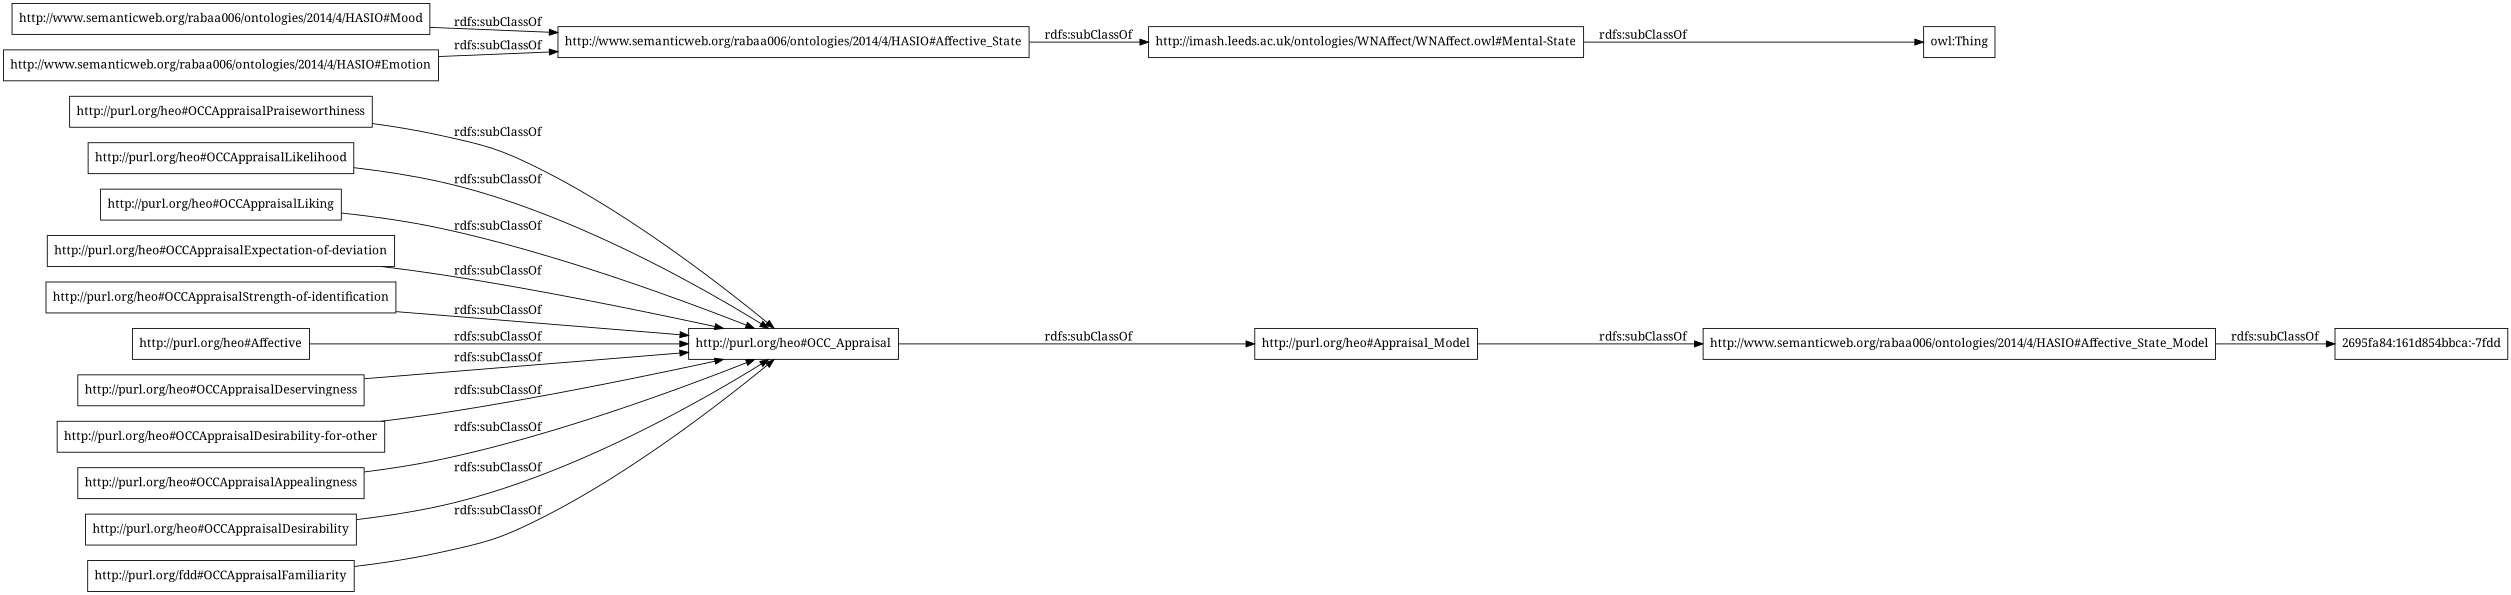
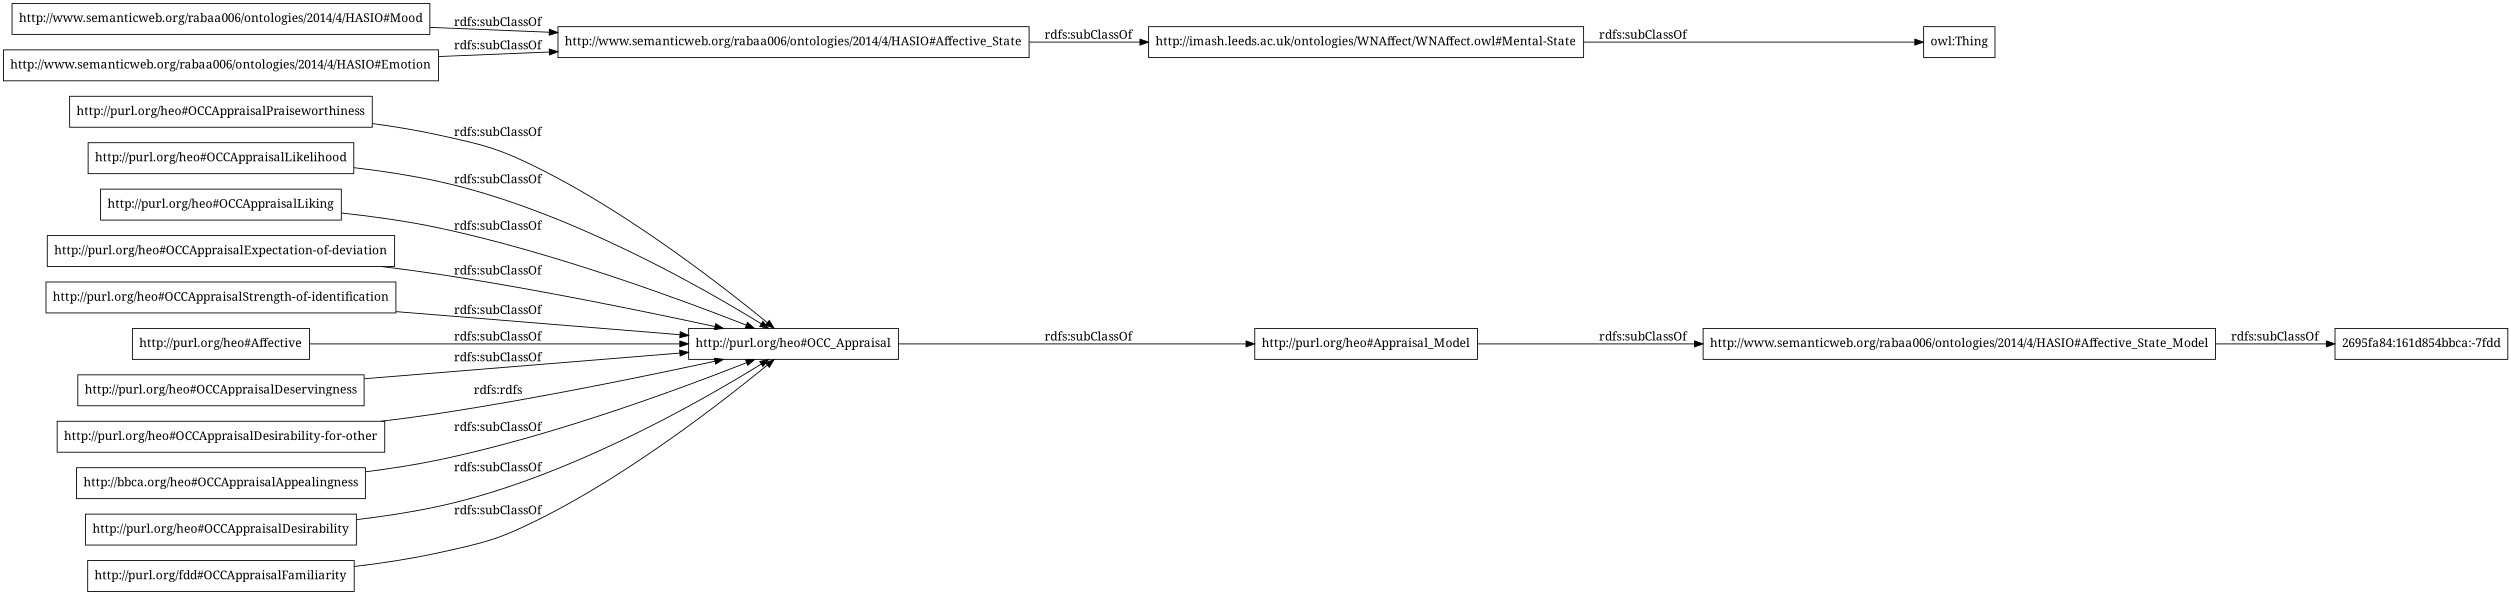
edge "http://purl.org/heo#OCCAppraisalDesirability-for-other" -> "http://purl.org/heo#OCC_Appraisal": label "rdfs:subClassOf" -> "rdfs:rdfs"
node "http://purl.org/heo#OCCAppraisalAppealingness": label "http://purl.org/heo#OCCAppraisalAppealingness" -> "http://bbca.org/heo#OCCAppraisalAppealingness"
